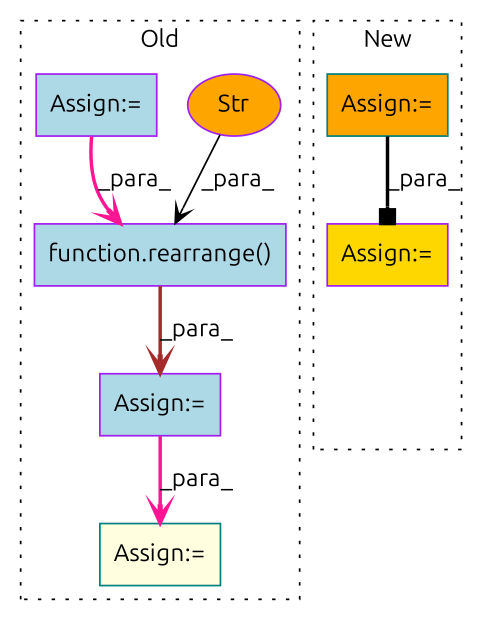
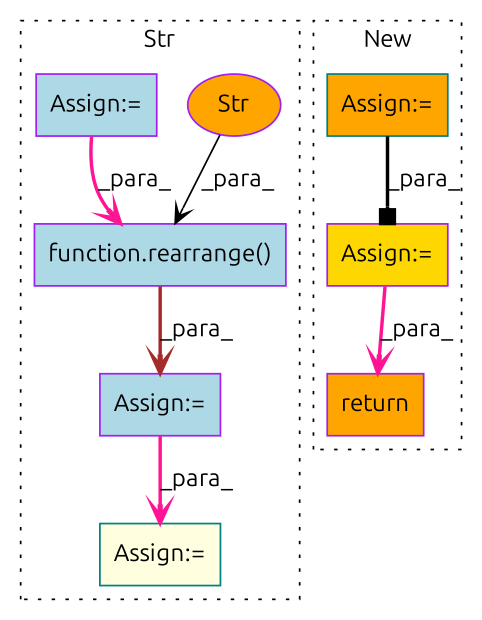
cluster "Old": label "Old" -> "Str"
node "return": added
